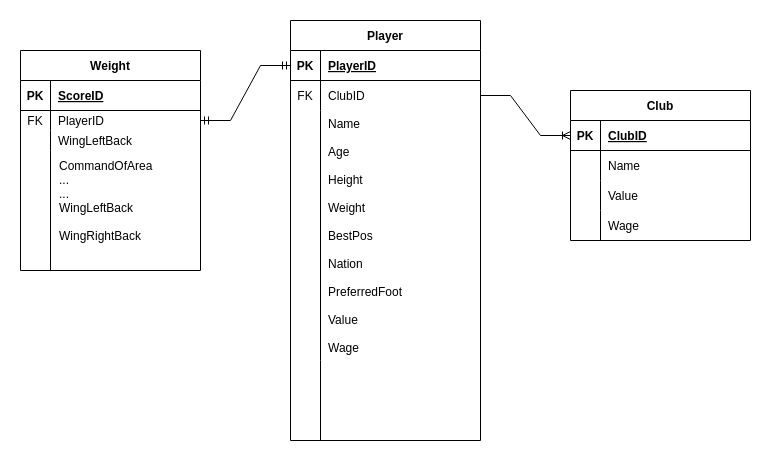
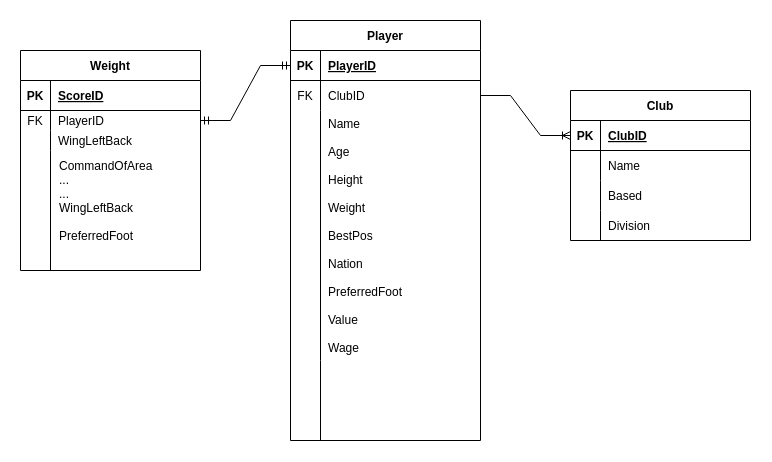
node "CommandOfArea ... ... WingLeftBack WingRightBack": label "CommandOfArea ... ... WingLeftBack WingRightBack" -> "CommandOfArea ... ... WingLeftBack PreferredFoot"
node "Value": label "Value" -> "Based"
node "Wage": label "Wage" -> "Division"
